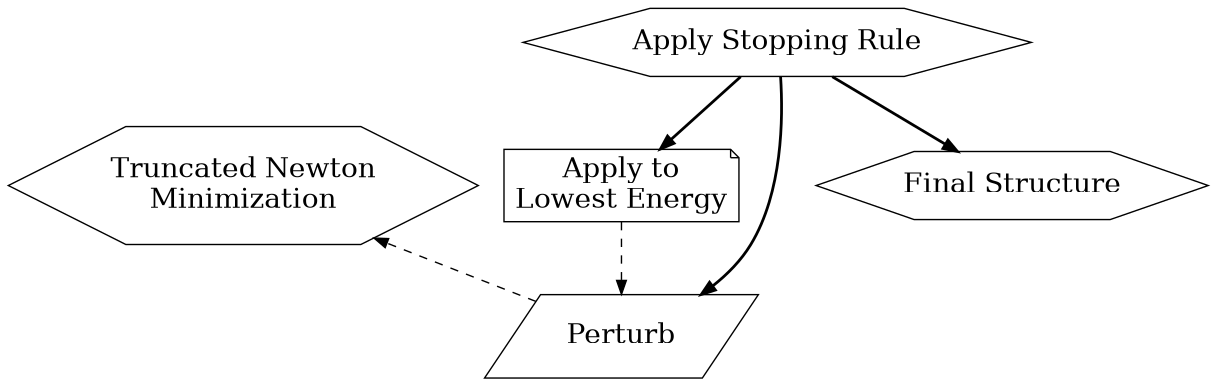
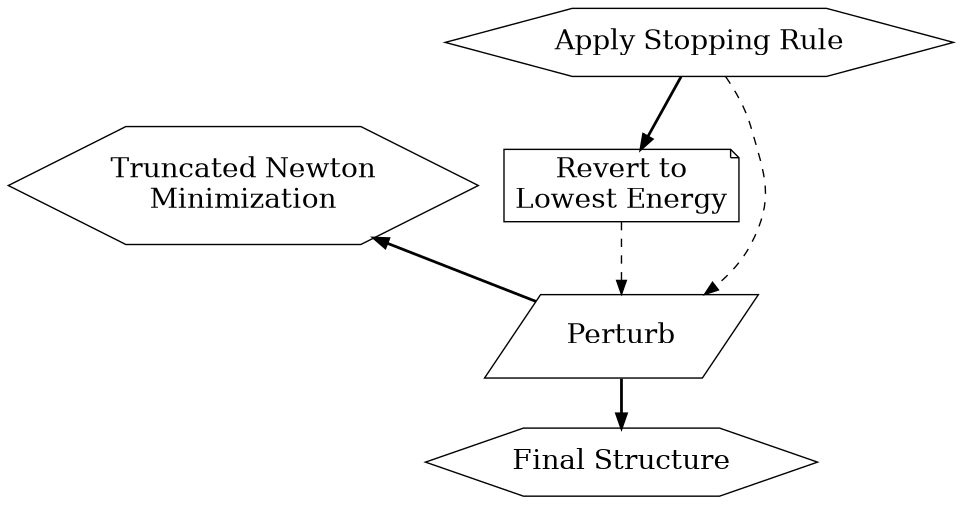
edge "Apply Stopping Rule" -> "Final Structure": now "Perturb" -> "Final Structure"
node "Apply to Lowest Energy": label "Apply to Lowest Energy" -> "Revert to Lowest Energy"
edge "Apply Stopping Rule" -> "Perturb": style bold -> dashed
edge "Perturb" -> "Truncated Newton Minimization": style dashed -> bold
